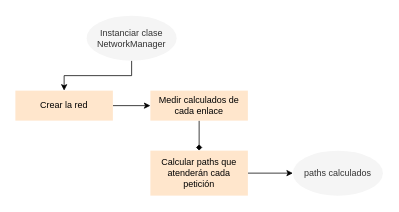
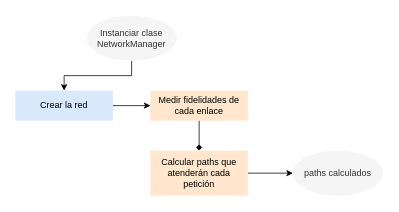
node "Crear la red": fillcolor #ffe6cc -> #dae8fc
node "Medir calculados de cada enlace": label "Medir calculados de cada enlace" -> "Medir fidelidades de cada enlace"
